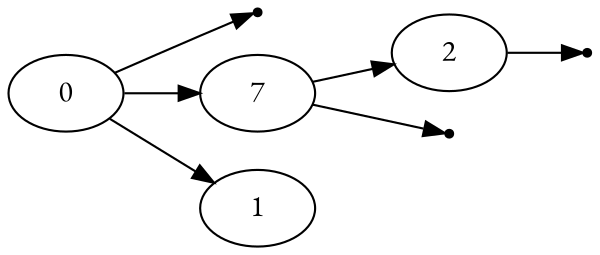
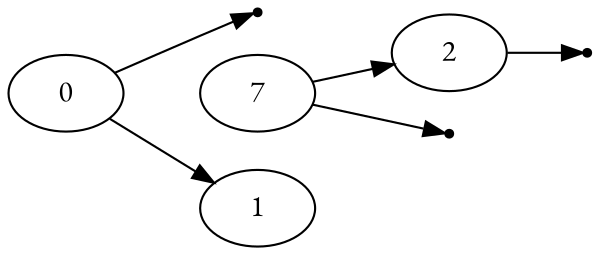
edge "0" -> "7": removed
